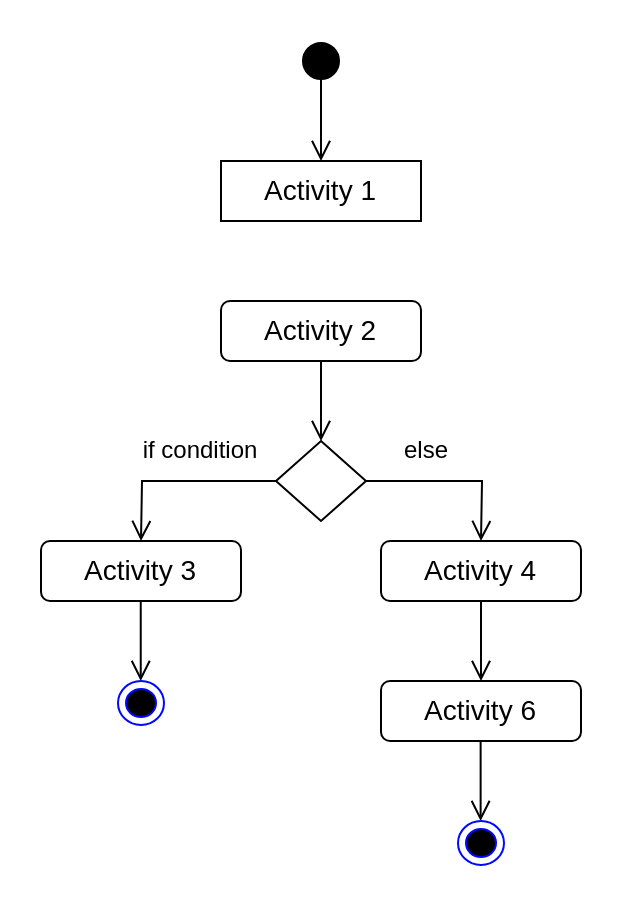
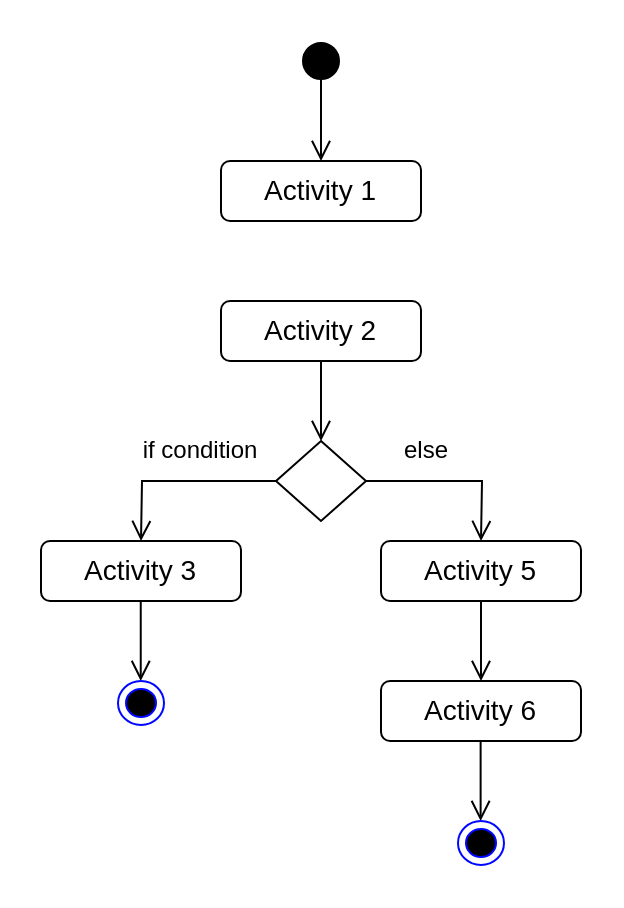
node "Activity 1": shape rectangle -> rounded rectangle
node "Activity 4": label "Activity 4" -> "Activity 5"
